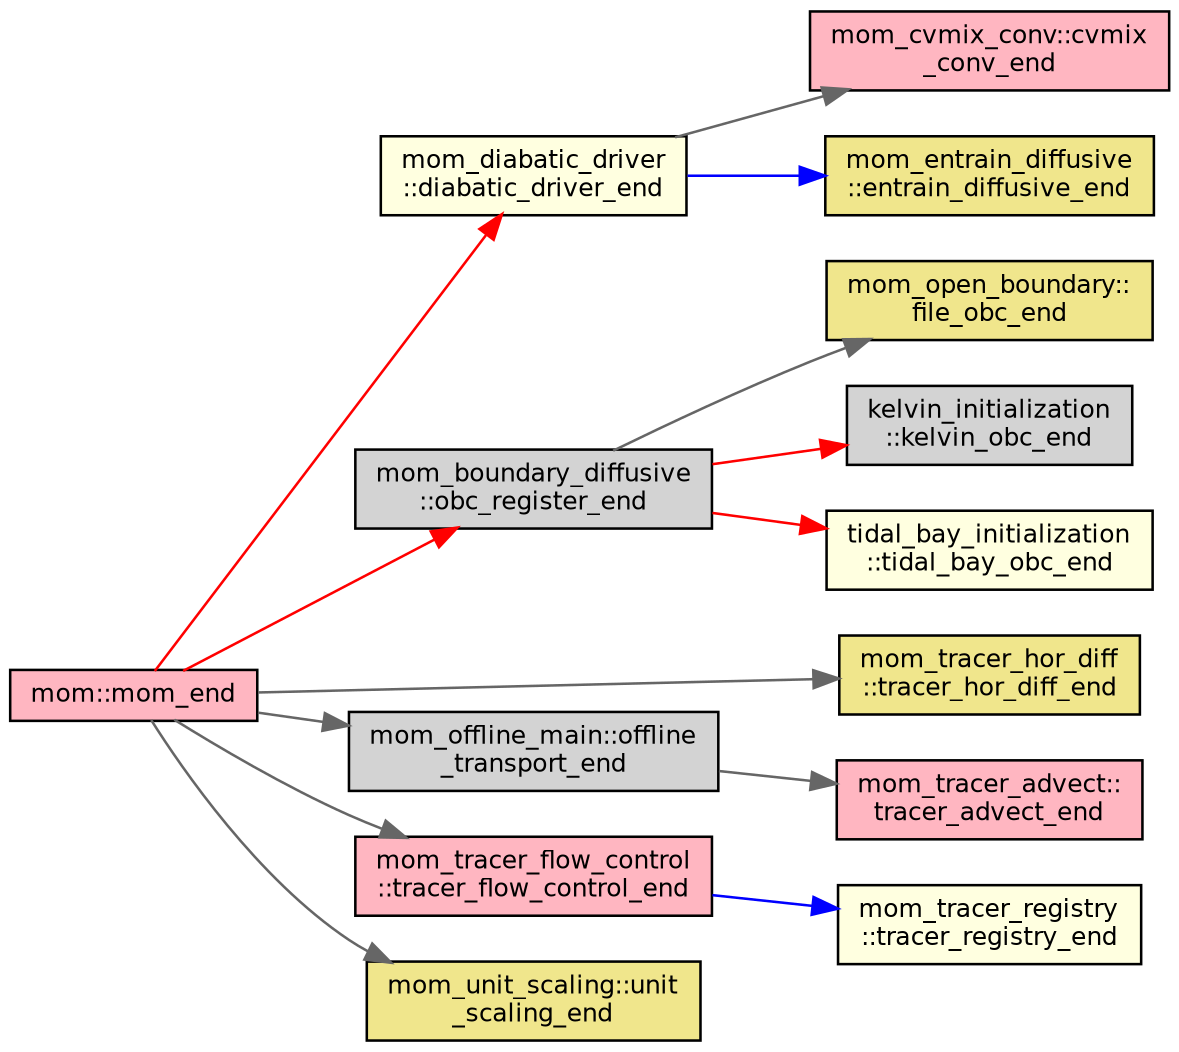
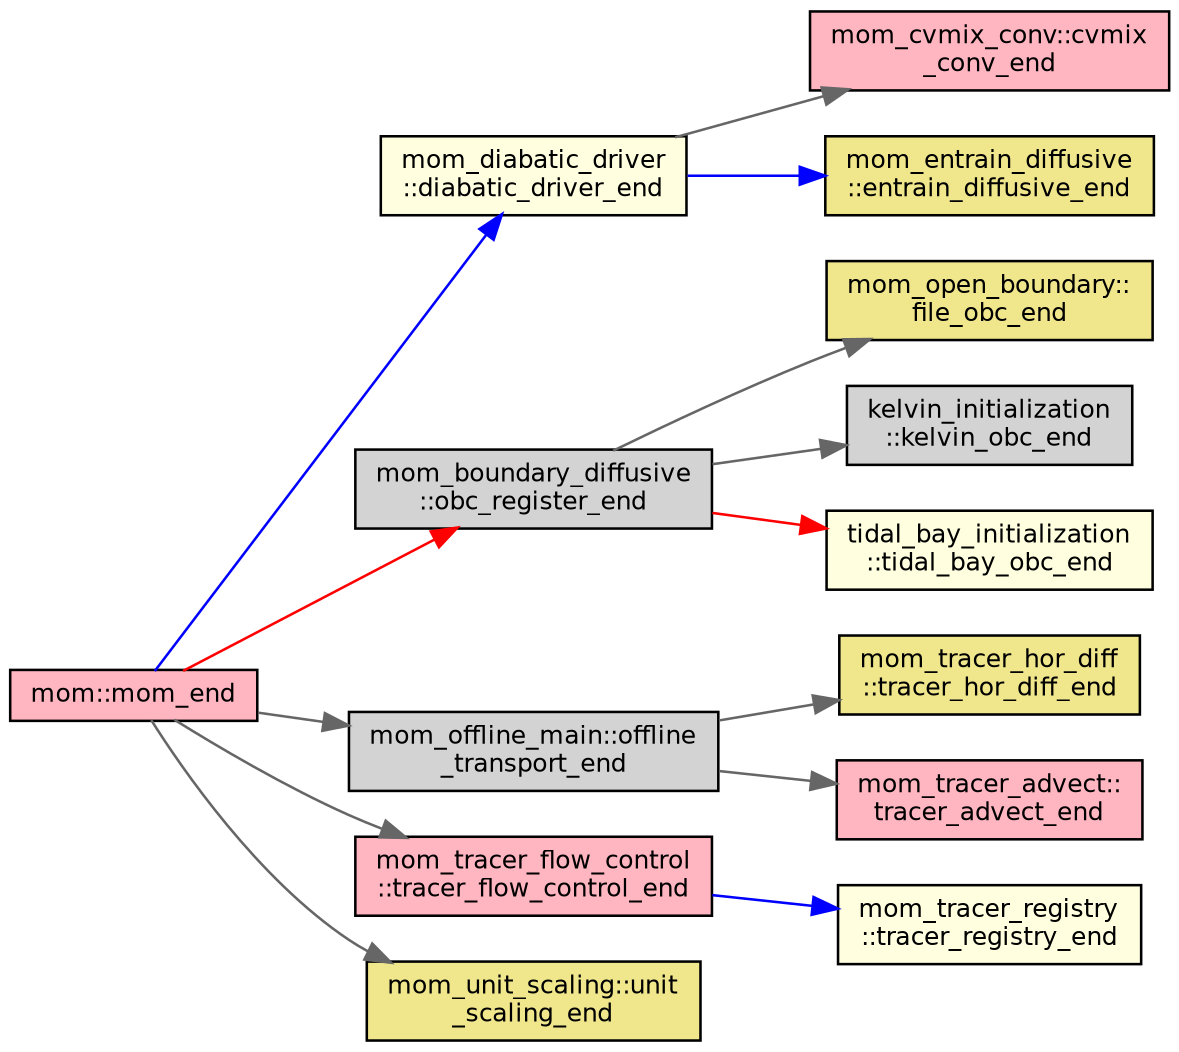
edge "mom::mom_end" -> "mom_diabatic_driver ::diabatic_driver_end": color red -> blue
edge "mom_boundary_diffusive ::obc_register_end" -> "kelvin_initialization ::kelvin_obc_end": color red -> gray40
edge "mom::mom_end" -> "mom_tracer_hor_diff ::tracer_hor_diff_end": now "mom_offline_main::offline _transport_end" -> "mom_tracer_hor_diff ::tracer_hor_diff_end"
